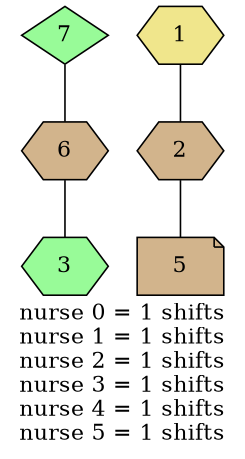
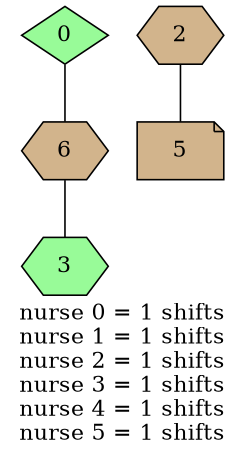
node "7": label "7" -> "0"
node "1": removed
